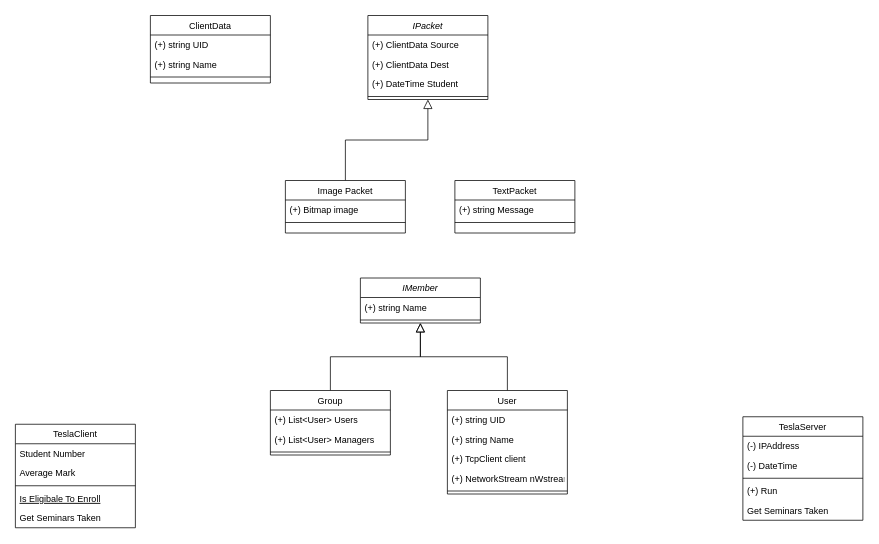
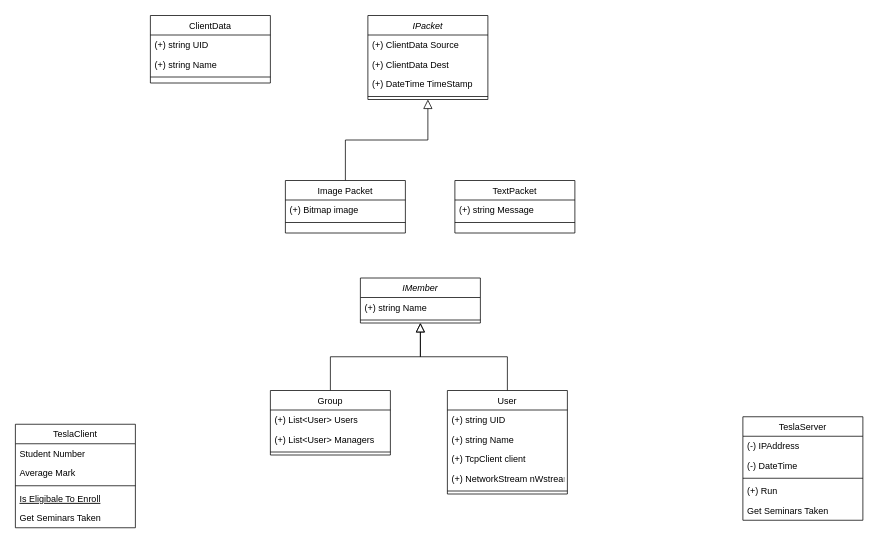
node "(+) DateTime Student": label "(+) DateTime Student" -> "(+) DateTime TimeStamp"
